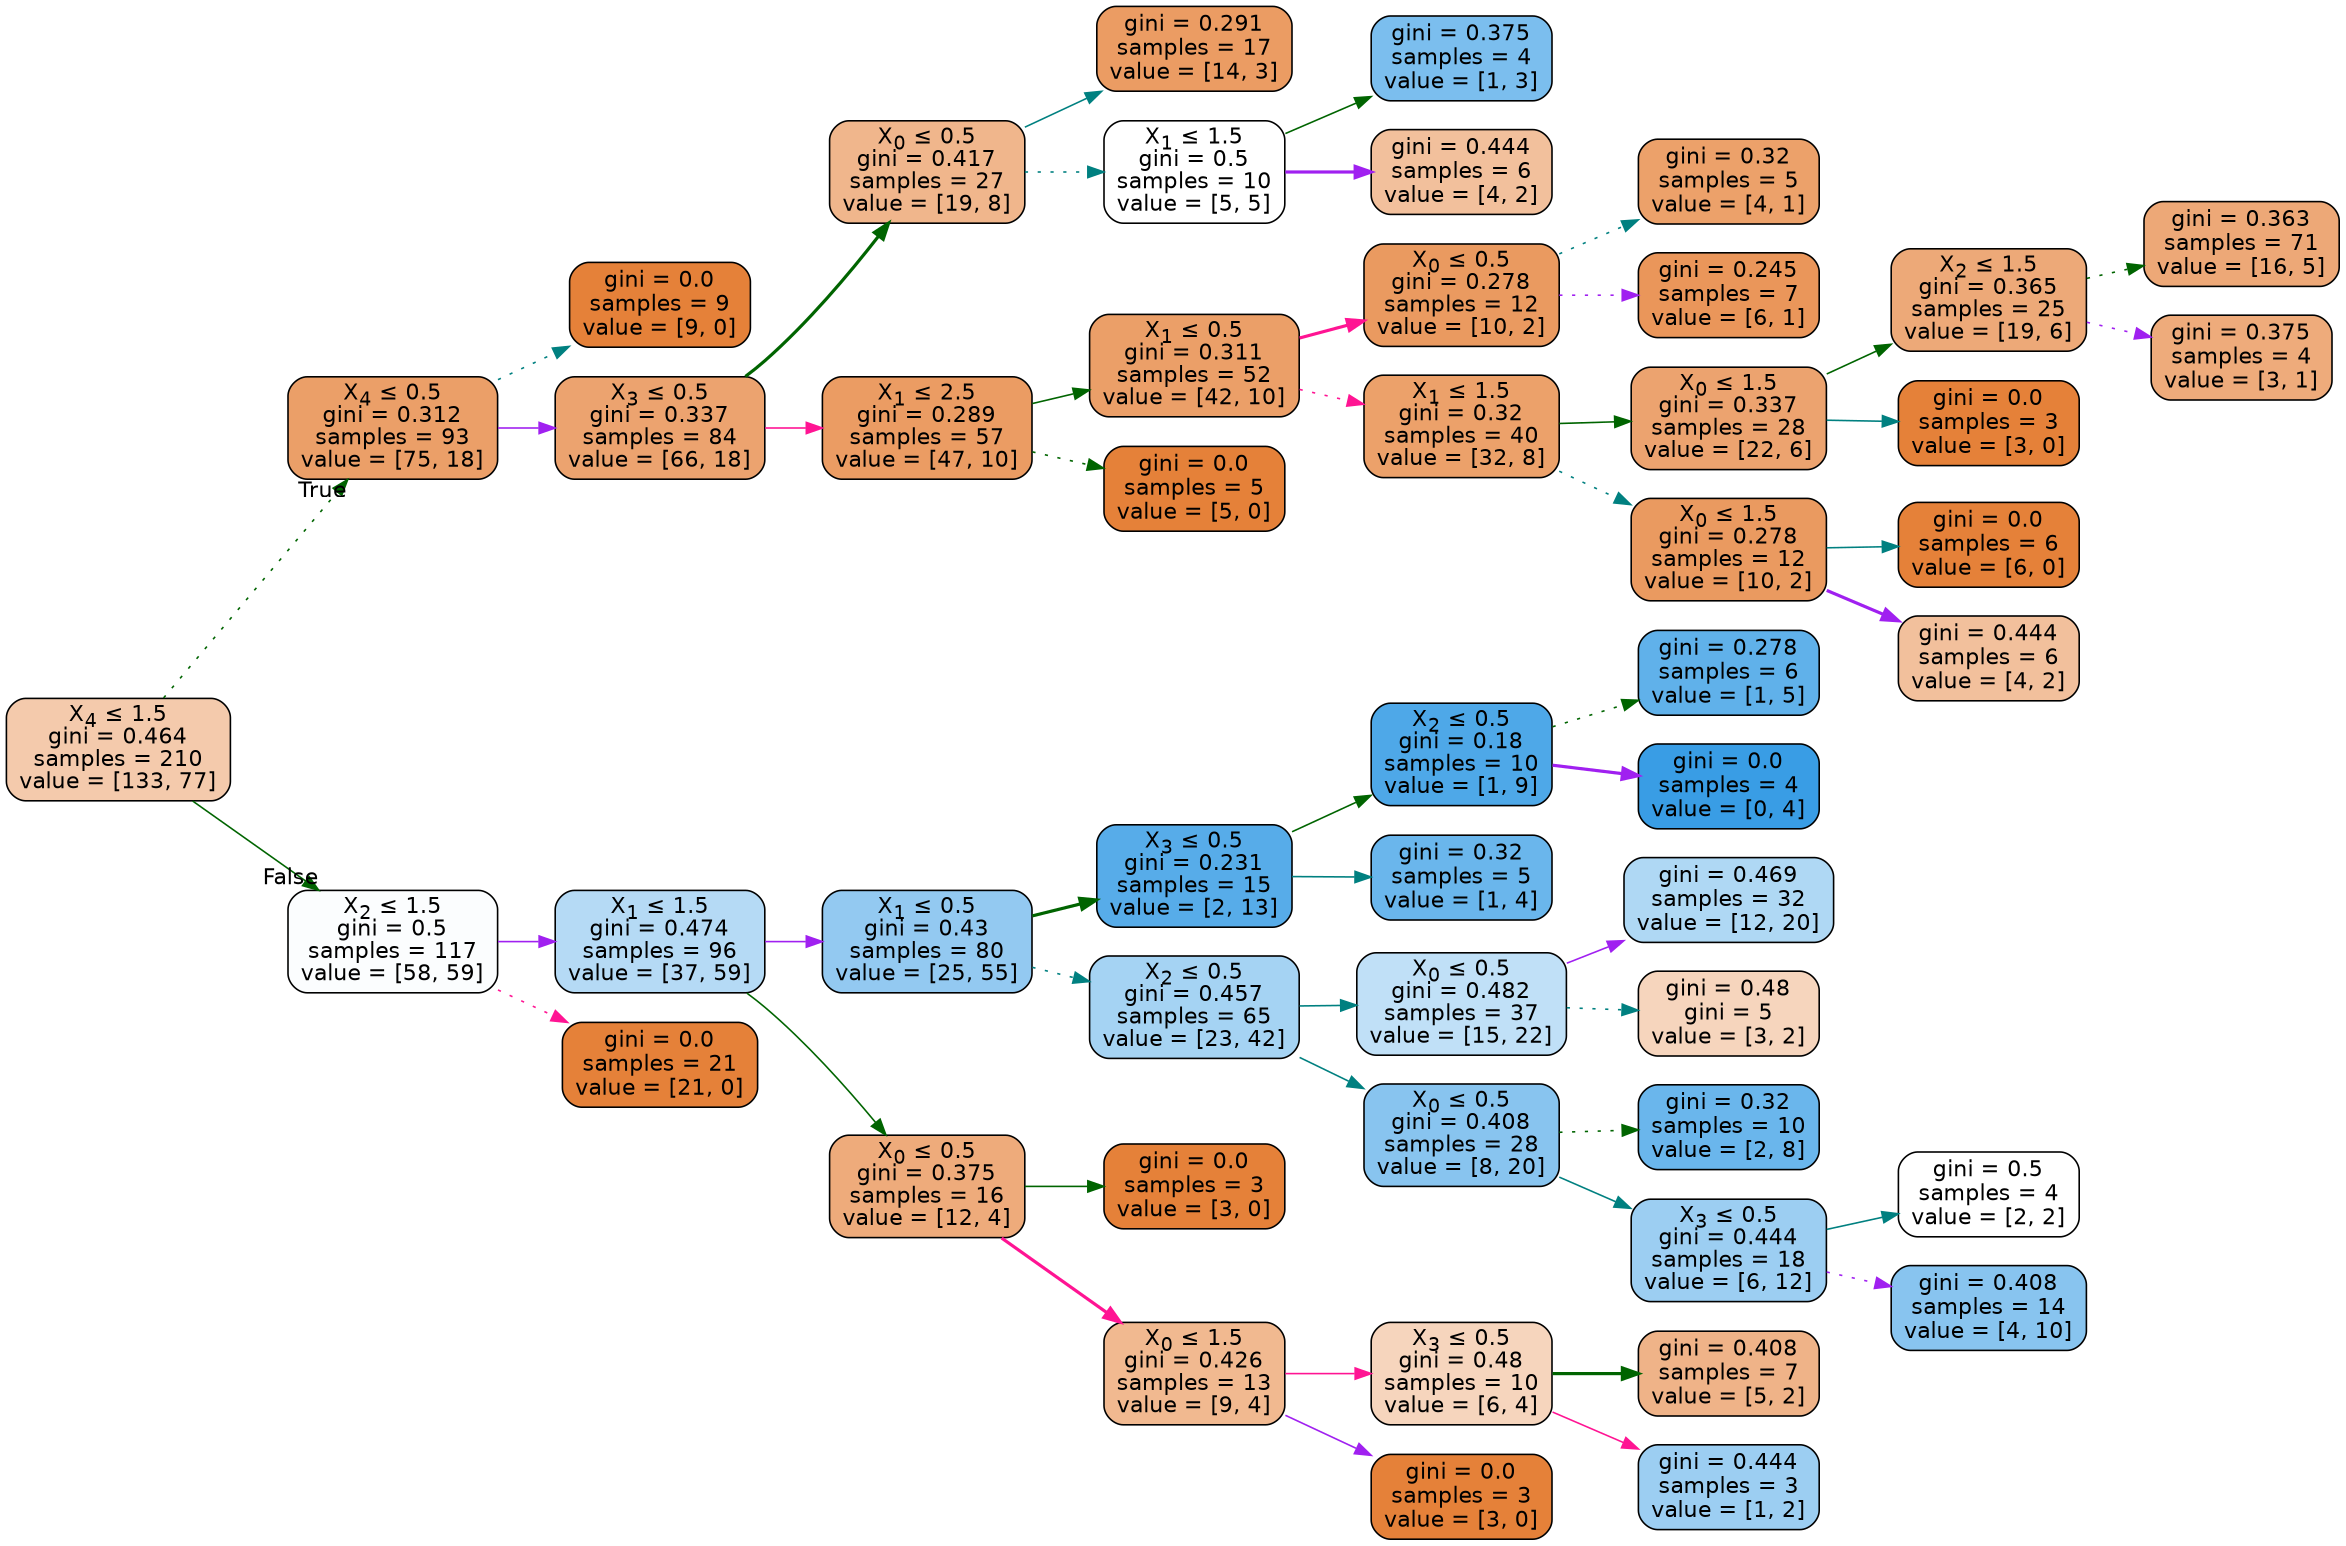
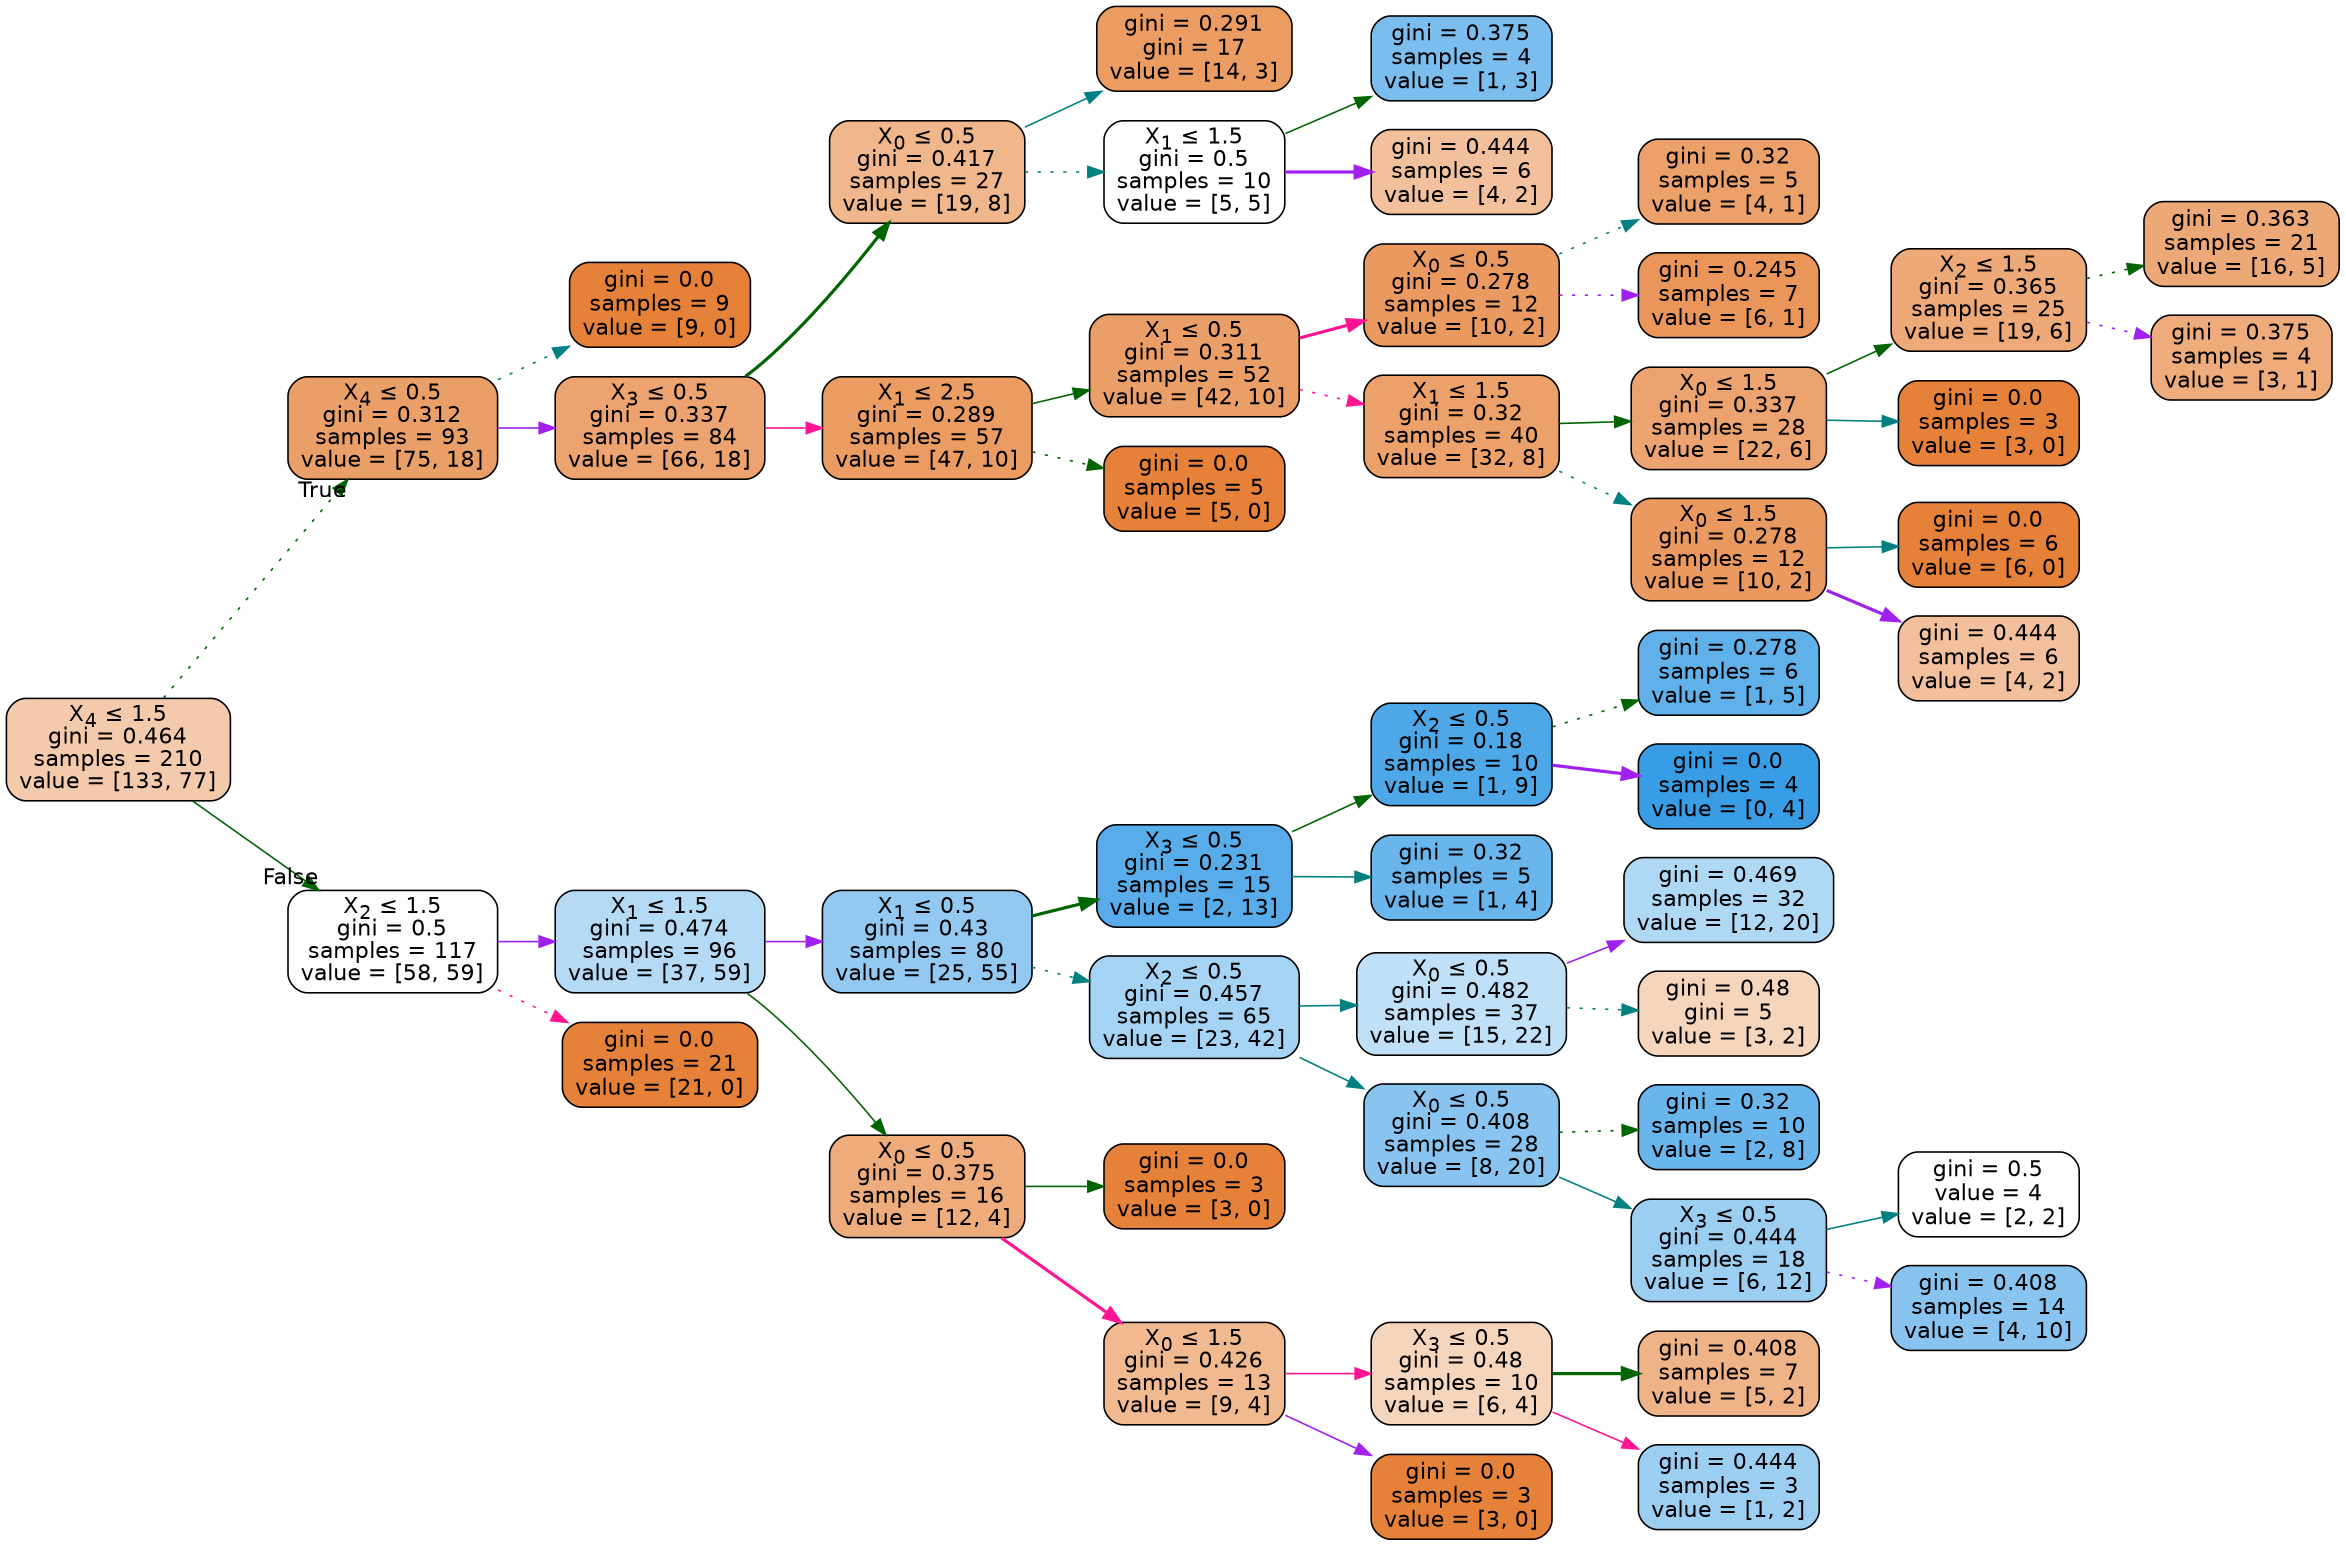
node "gini = 0.291": text "samples = 17" -> "gini = 17"
node "gini = 0.363": text "samples = 71" -> "samples = 21"
node "gini = 0.5": text "samples = 4" -> "value = 4"
